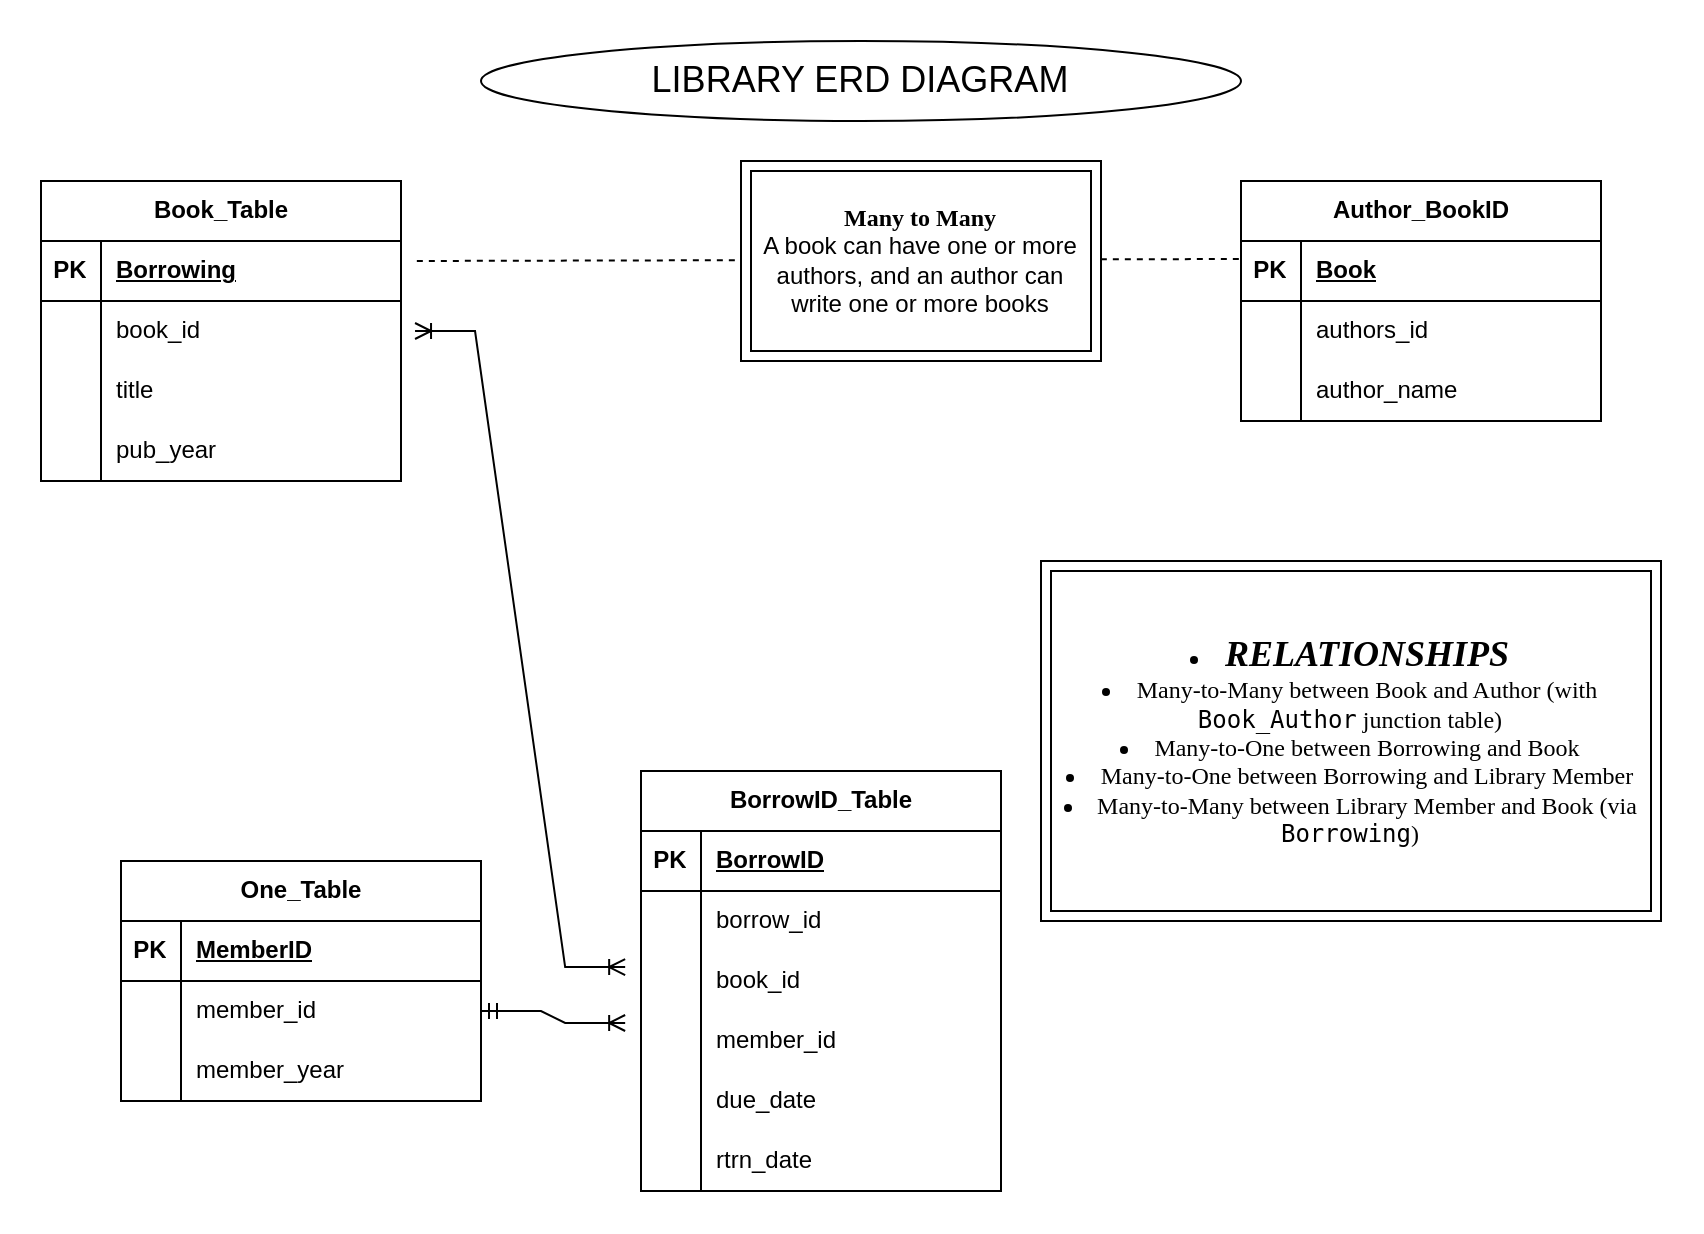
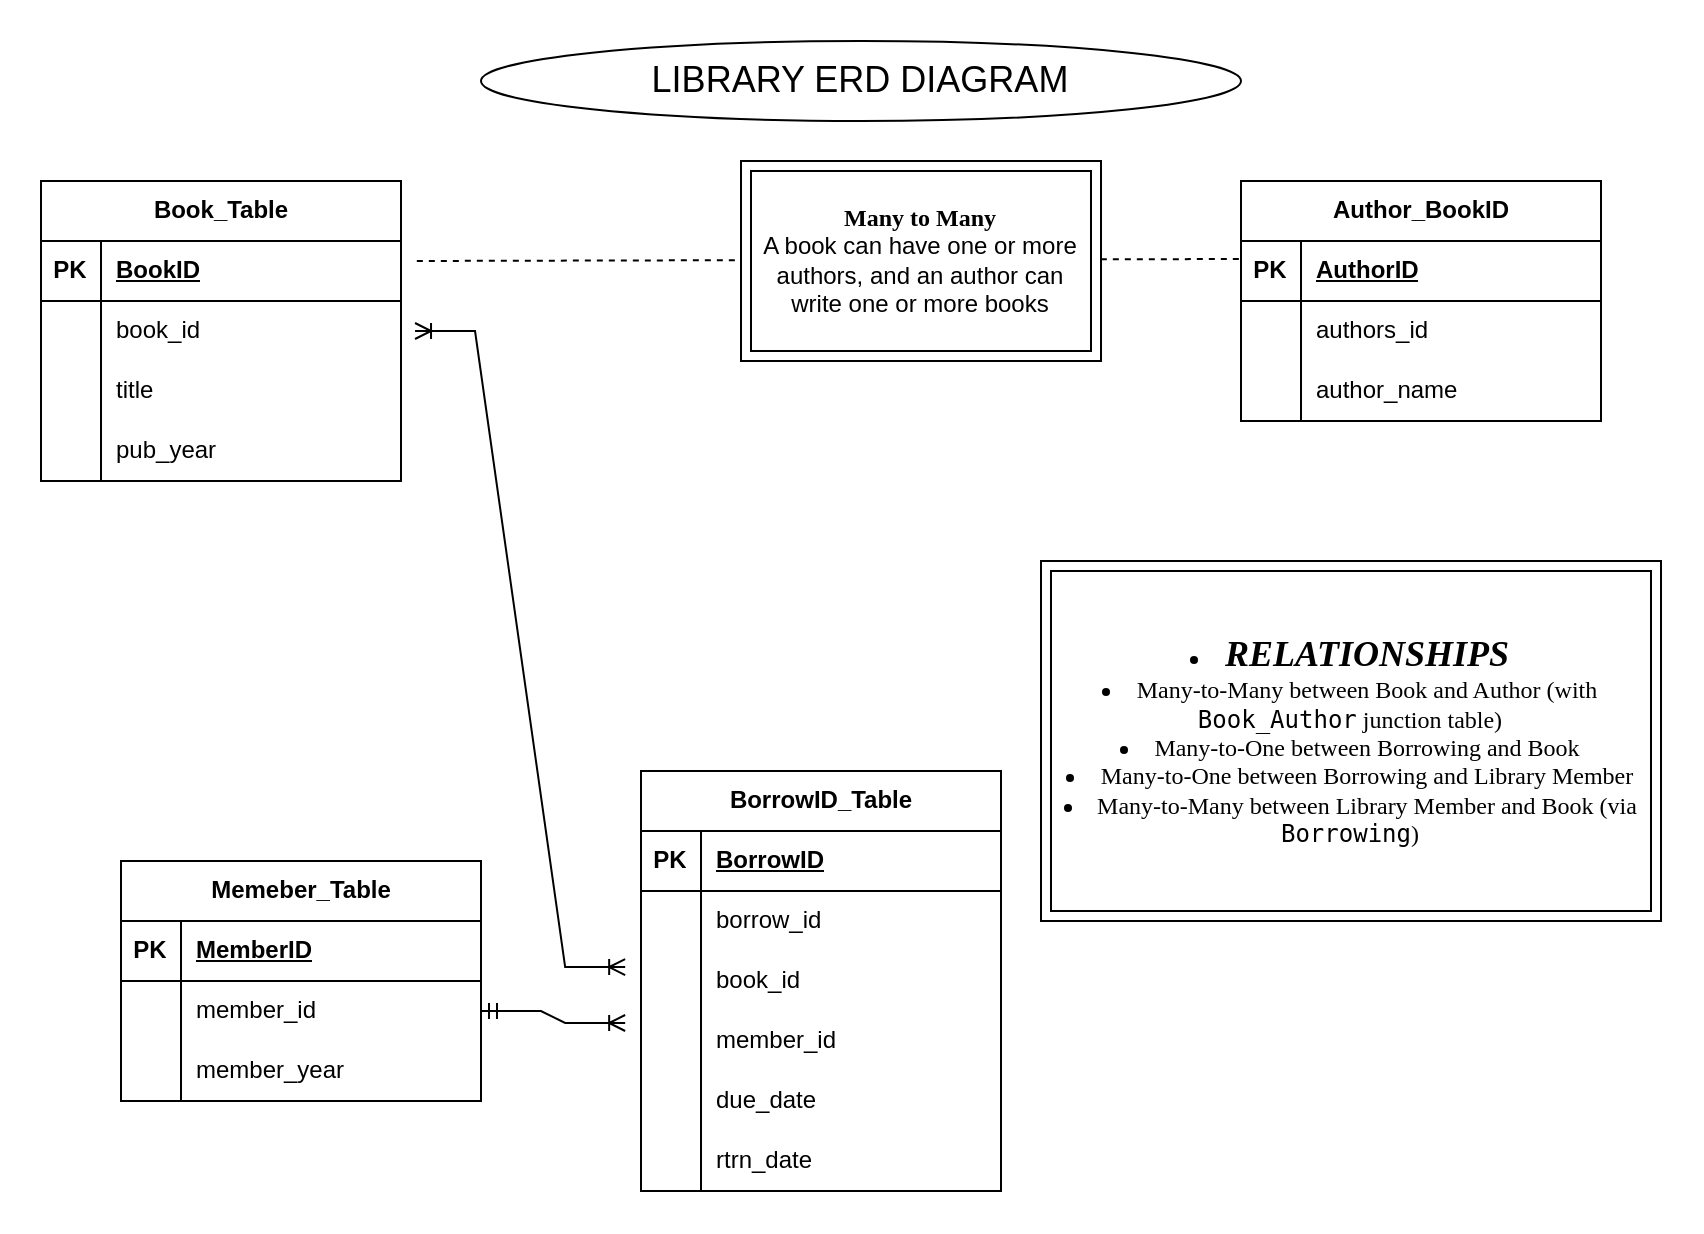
node "Borrowing": label "Borrowing" -> "BookID"
node "Book": label "Book" -> "AuthorID"
node "One_Table": label "One_Table" -> "Memeber_Table"
